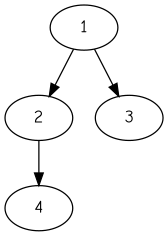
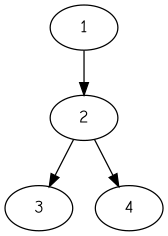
edge "1" -> "3": now "2" -> "3"
